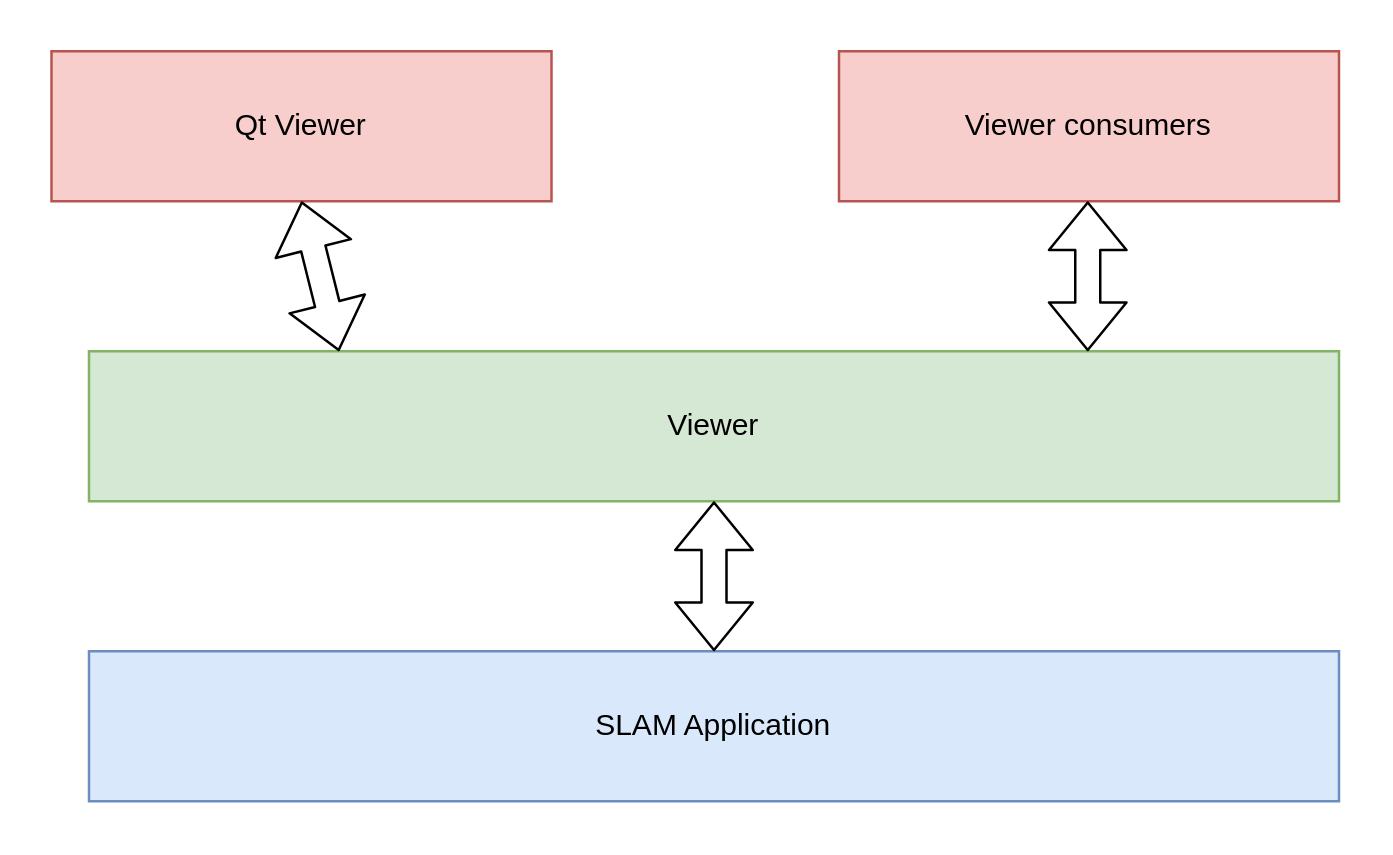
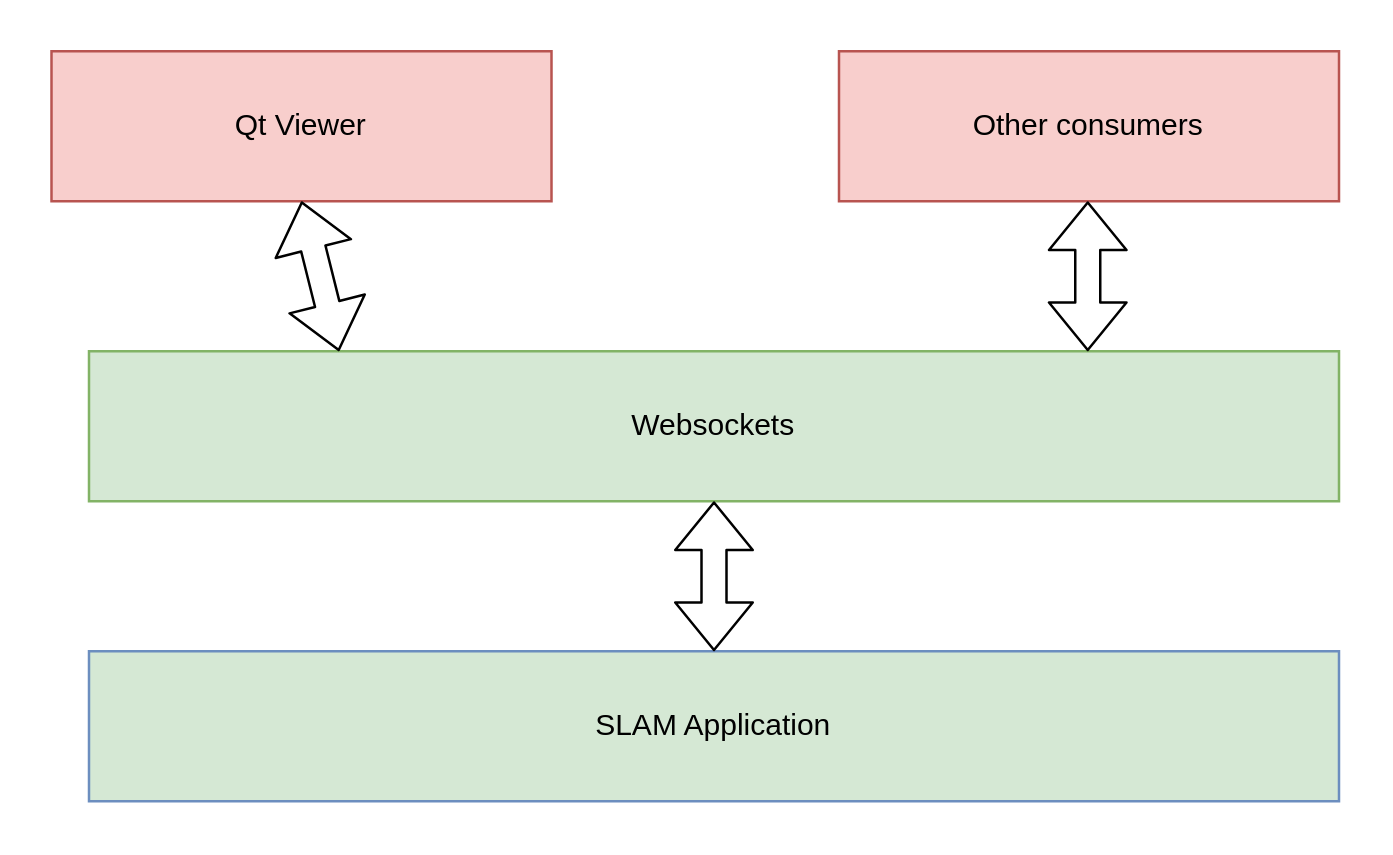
node "Viewer consumers": label "Viewer consumers" -> "Other consumers"
node "Viewer": label "Viewer" -> "Websockets"
node "SLAM Application": fillcolor #dae8fc -> #d5e8d4
